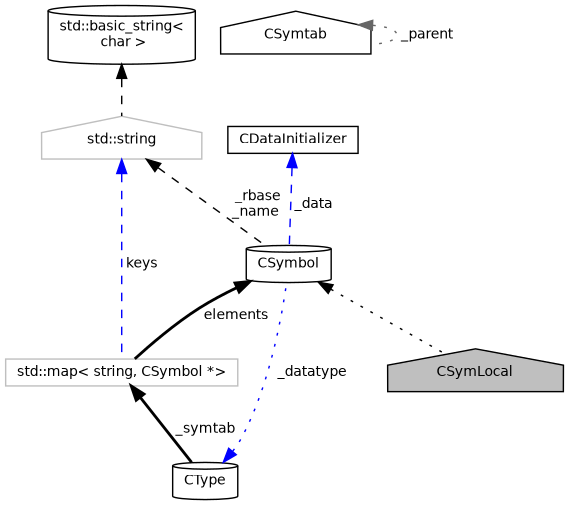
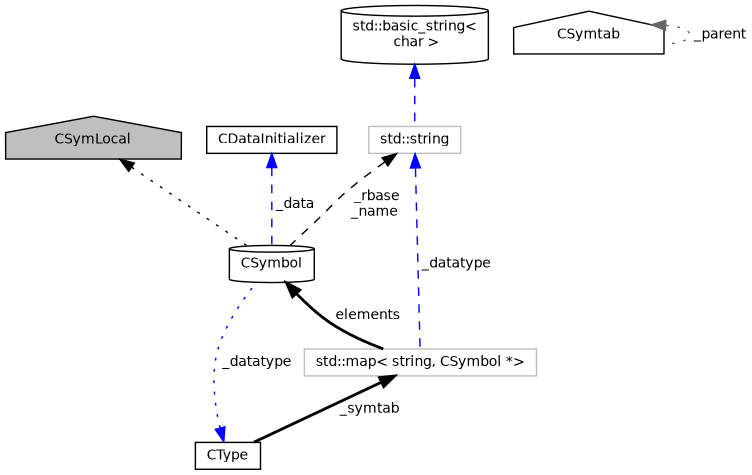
edge "std::string" -> "std::basic_string< char >": color black -> blue
node "std::string": shape house -> box
edge "std::map< string, CSymbol *>" -> "std::string": label " keys" -> " _datatype"
edge "CSymLocal" -> "CSymbol": reversed
node "CType": shape cylinder -> box
